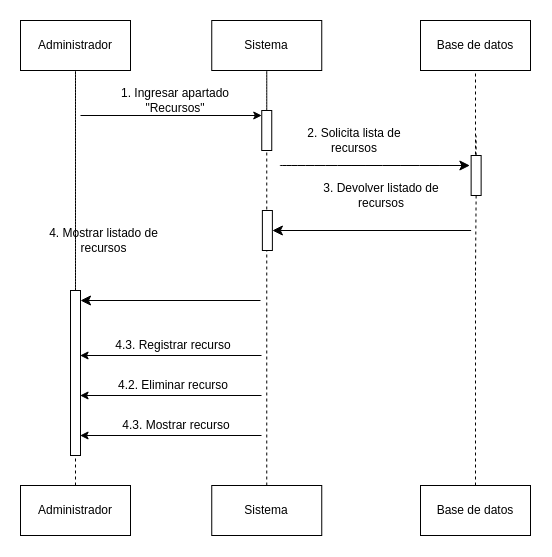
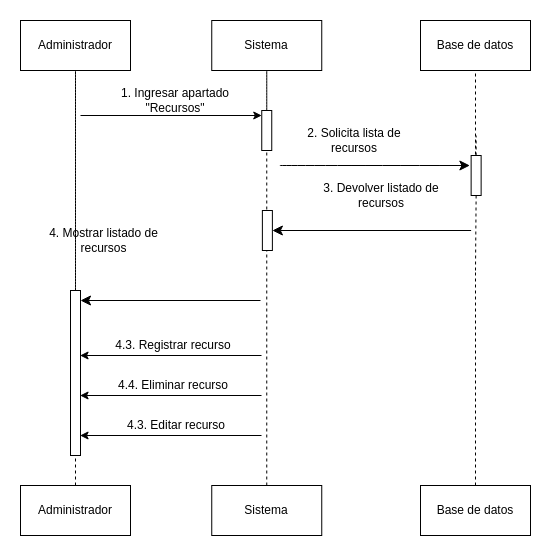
node "4.2. Eliminar recurso": label "4.2. Eliminar recurso" -> "4.4. Eliminar recurso"
node "4.3. Mostrar recurso": label "4.3. Mostrar recurso" -> "4.3. Editar recurso"
